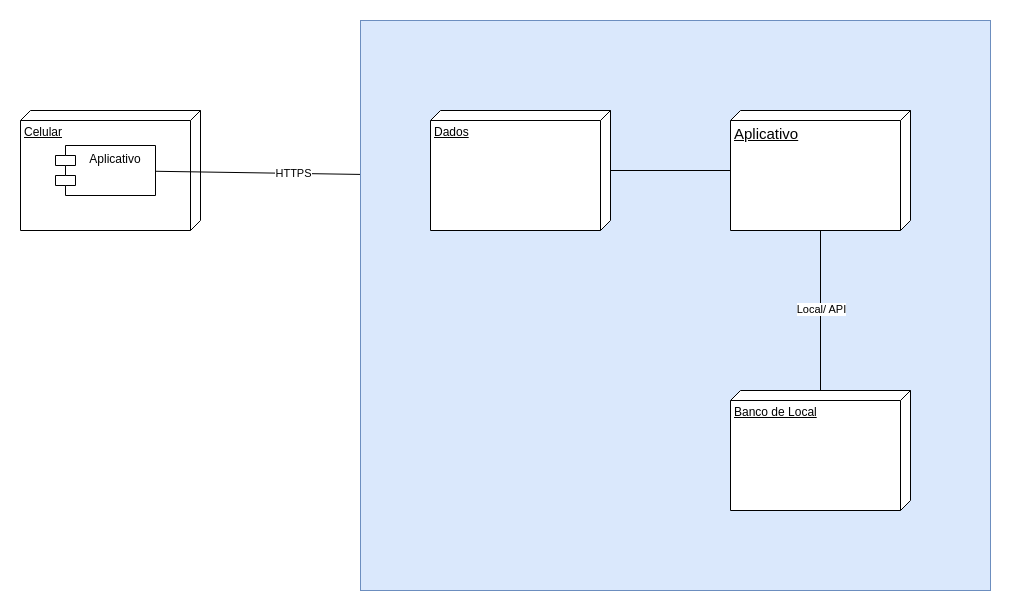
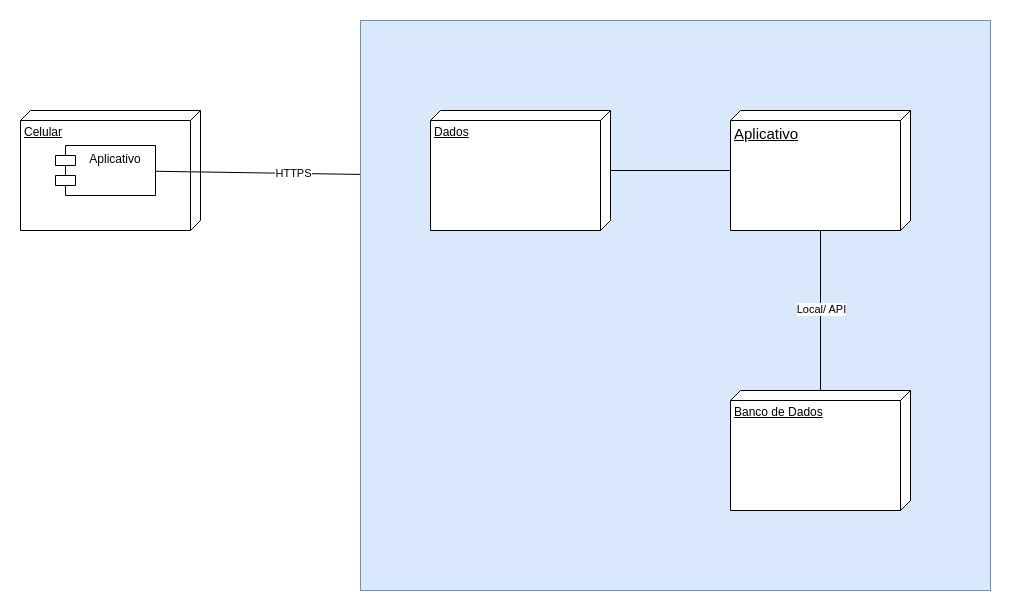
node "Banco de Local": label "Banco de Local" -> "Banco de Dados"
